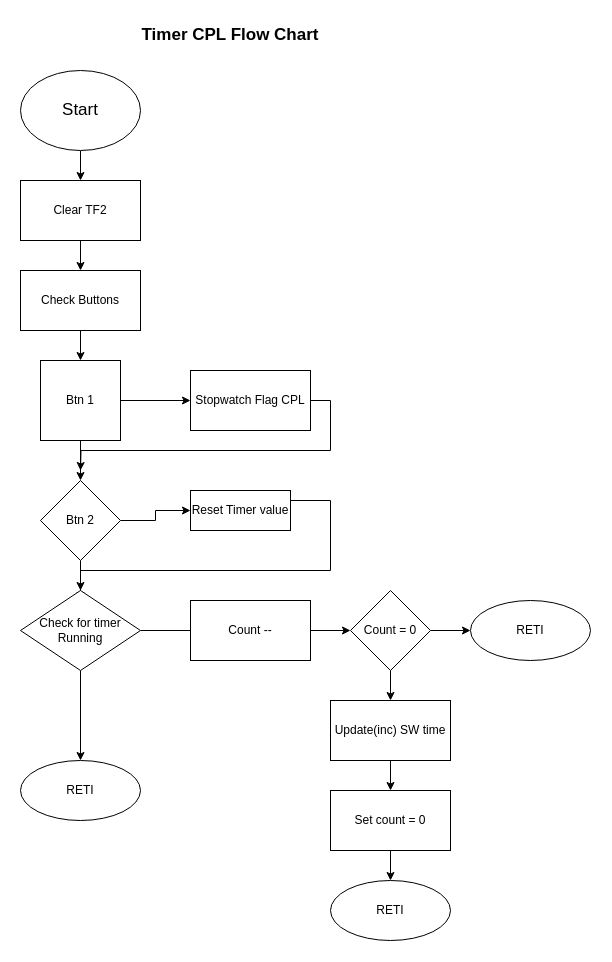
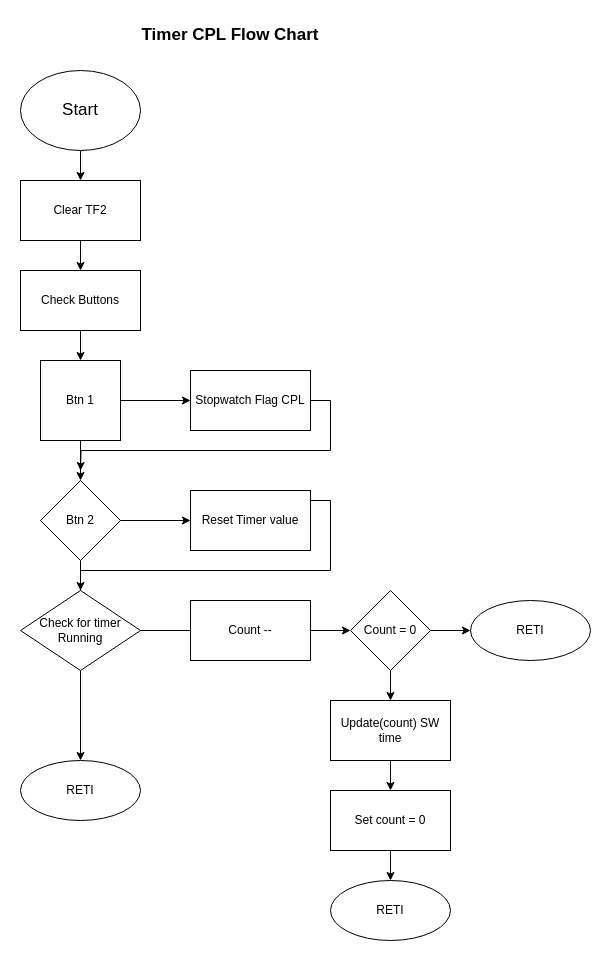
node "Reset Timer value": size 100x40 -> 120x60
node "Update(inc) SW time": label "Update(inc) SW time" -> "Update(count) SW time"
